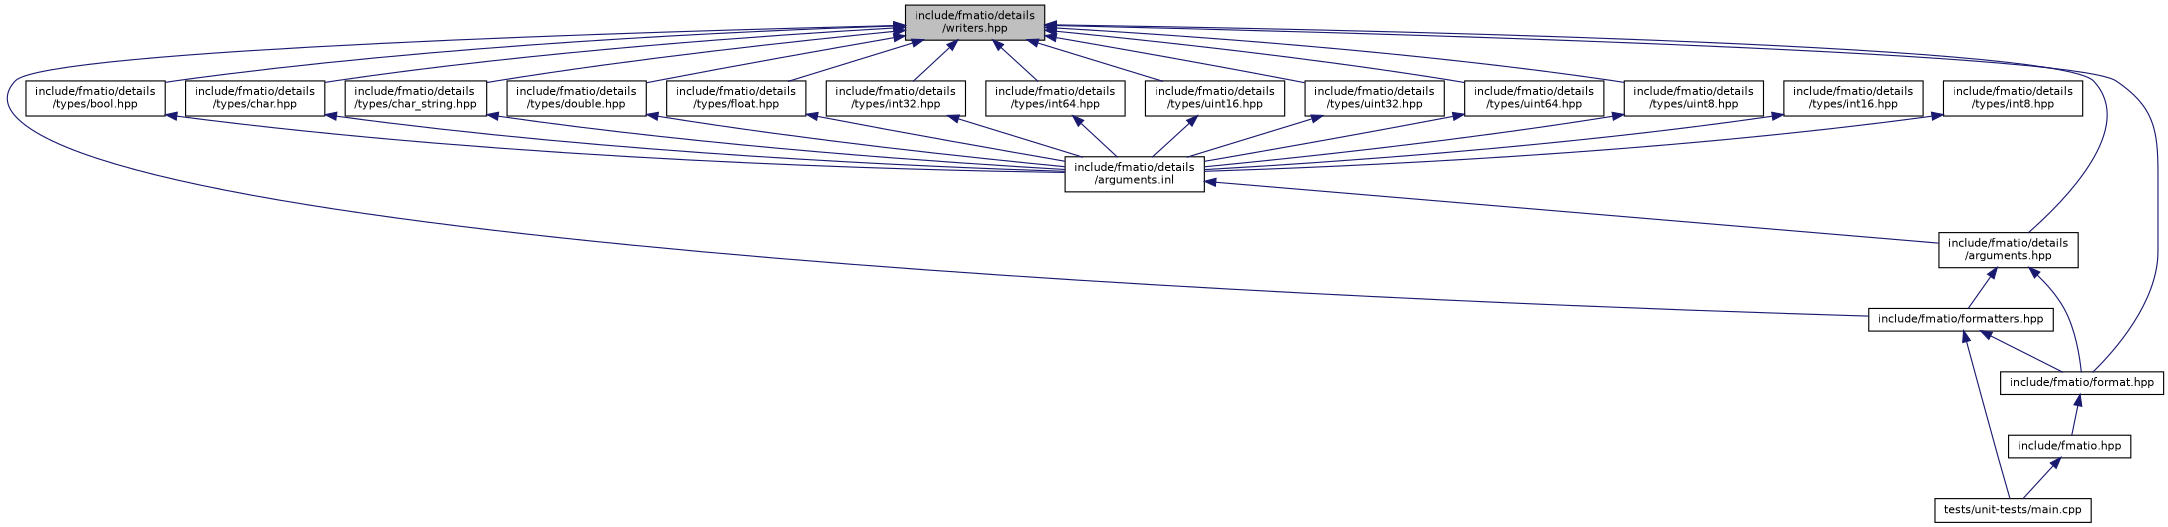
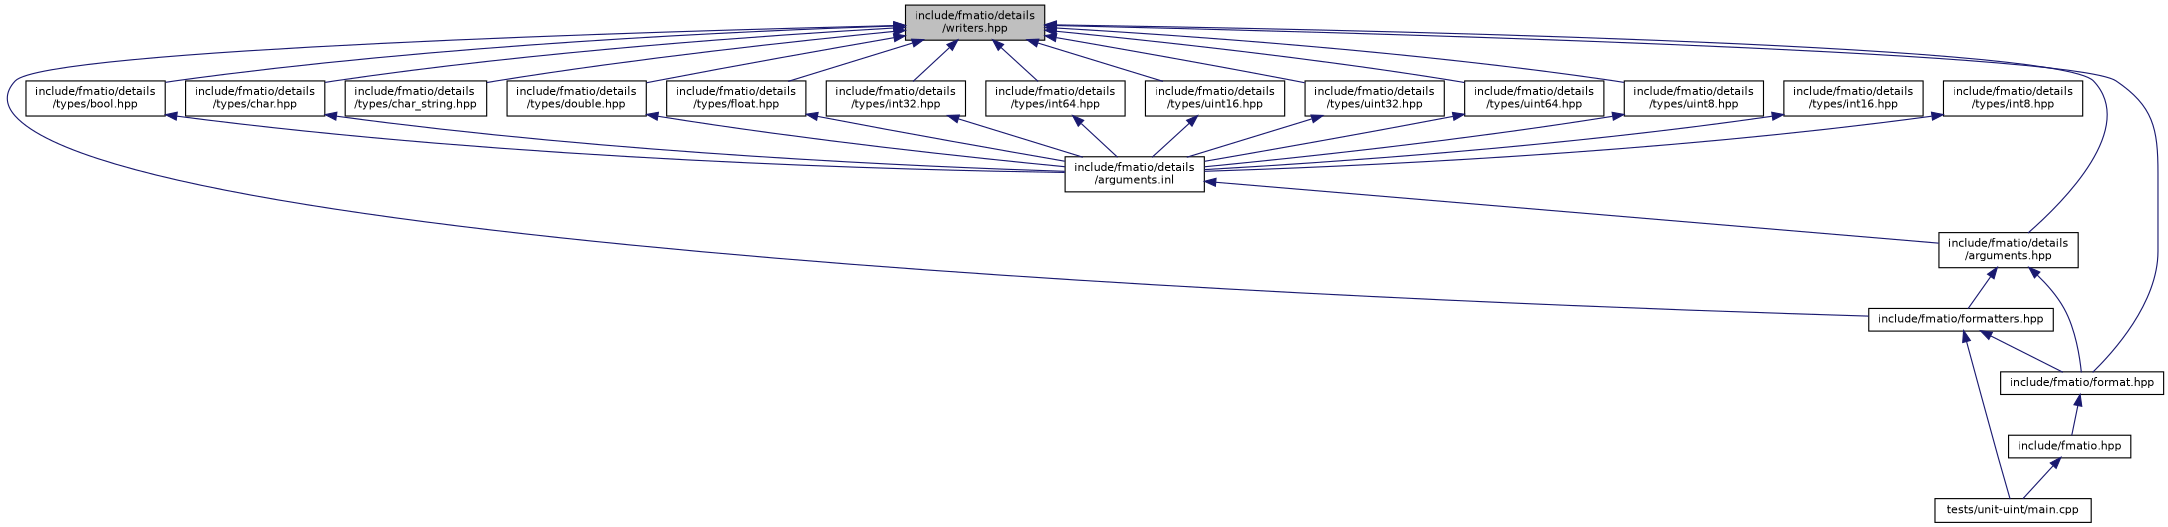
edge "include/fmatio/details /arguments.inl" -> "include/fmatio/details /types/char_string.hpp": removed
node "tests/unit-tests/main.cpp": label "tests/unit-tests/main.cpp" -> "tests/unit-uint/main.cpp"
